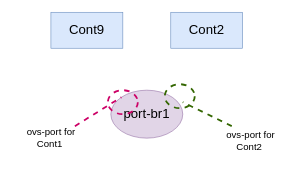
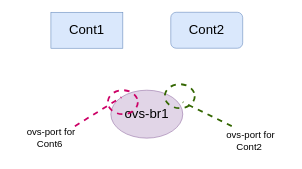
node "Cont9": label "Cont9" -> "Cont1"
node "Cont2": shape rectangle -> rounded rectangle
node "port-br1": label "port-br1" -> "ovs-br1"
node "ovs-port for Cont1": label "ovs-port for Cont1" -> "ovs-port for Cont6"
